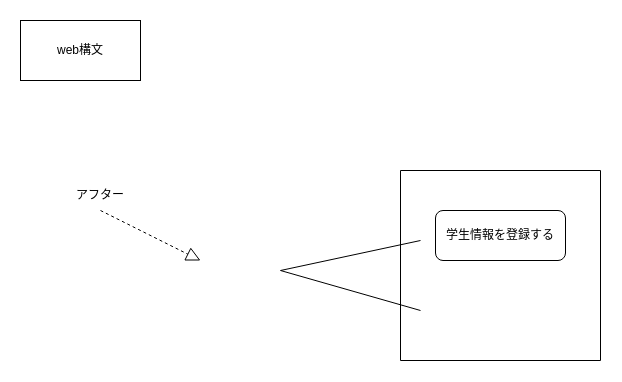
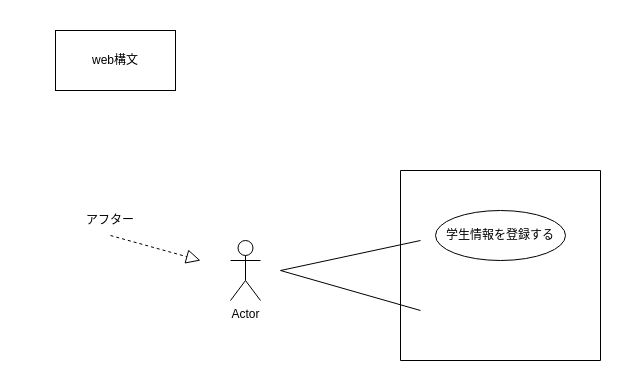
node "web構文": moved (81, 51) -> (116, 61)
node "アフター": moved (101, 196) -> (111, 221)
node "学生情報を登録する": shape rounded rectangle -> ellipse
node "Actor": added
